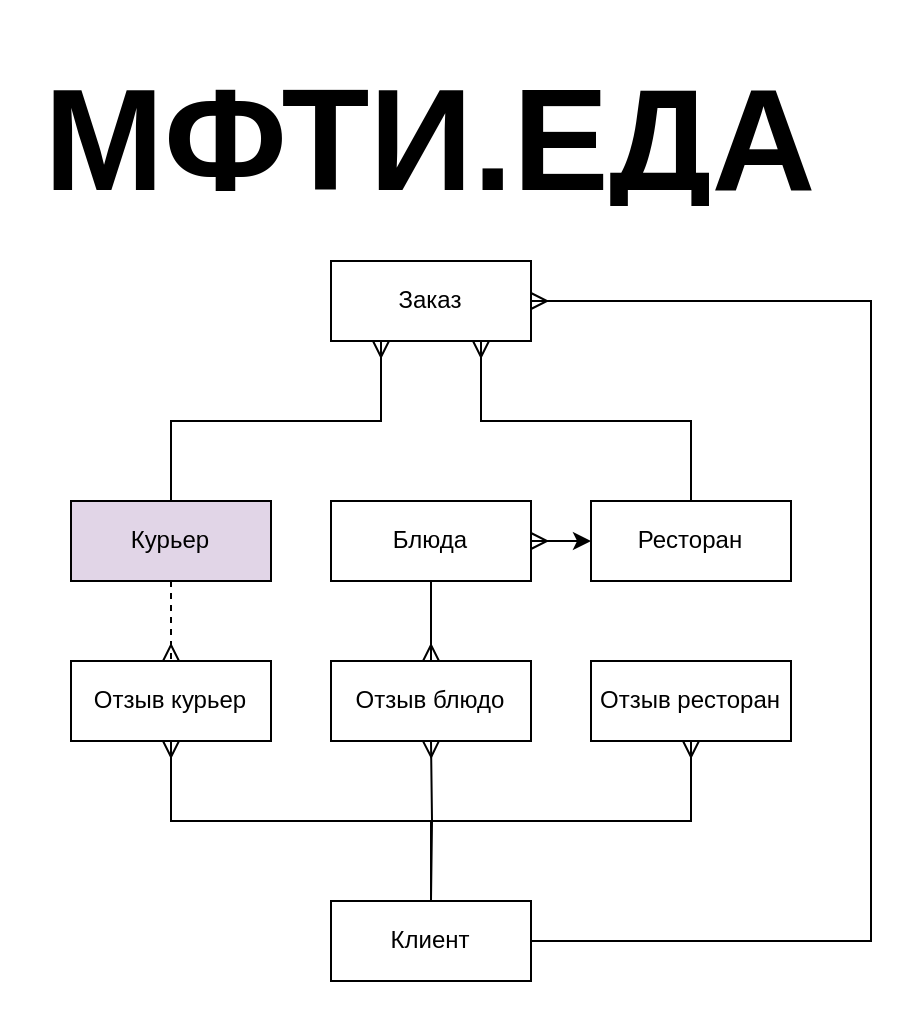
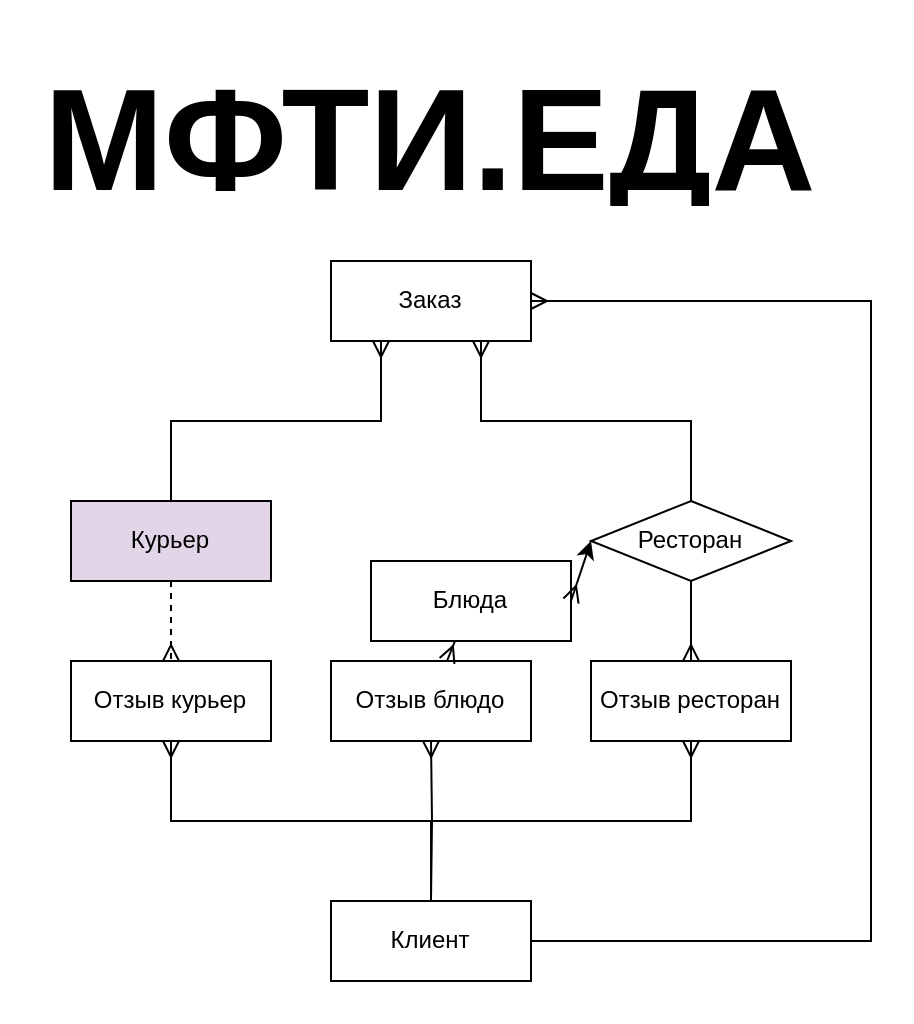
node "Блюда": moved (431, 541) -> (471, 601)
node "Ресторан": shape rectangle -> diamond
edge "Ресторан" -> "Отзыв ресторан": added
